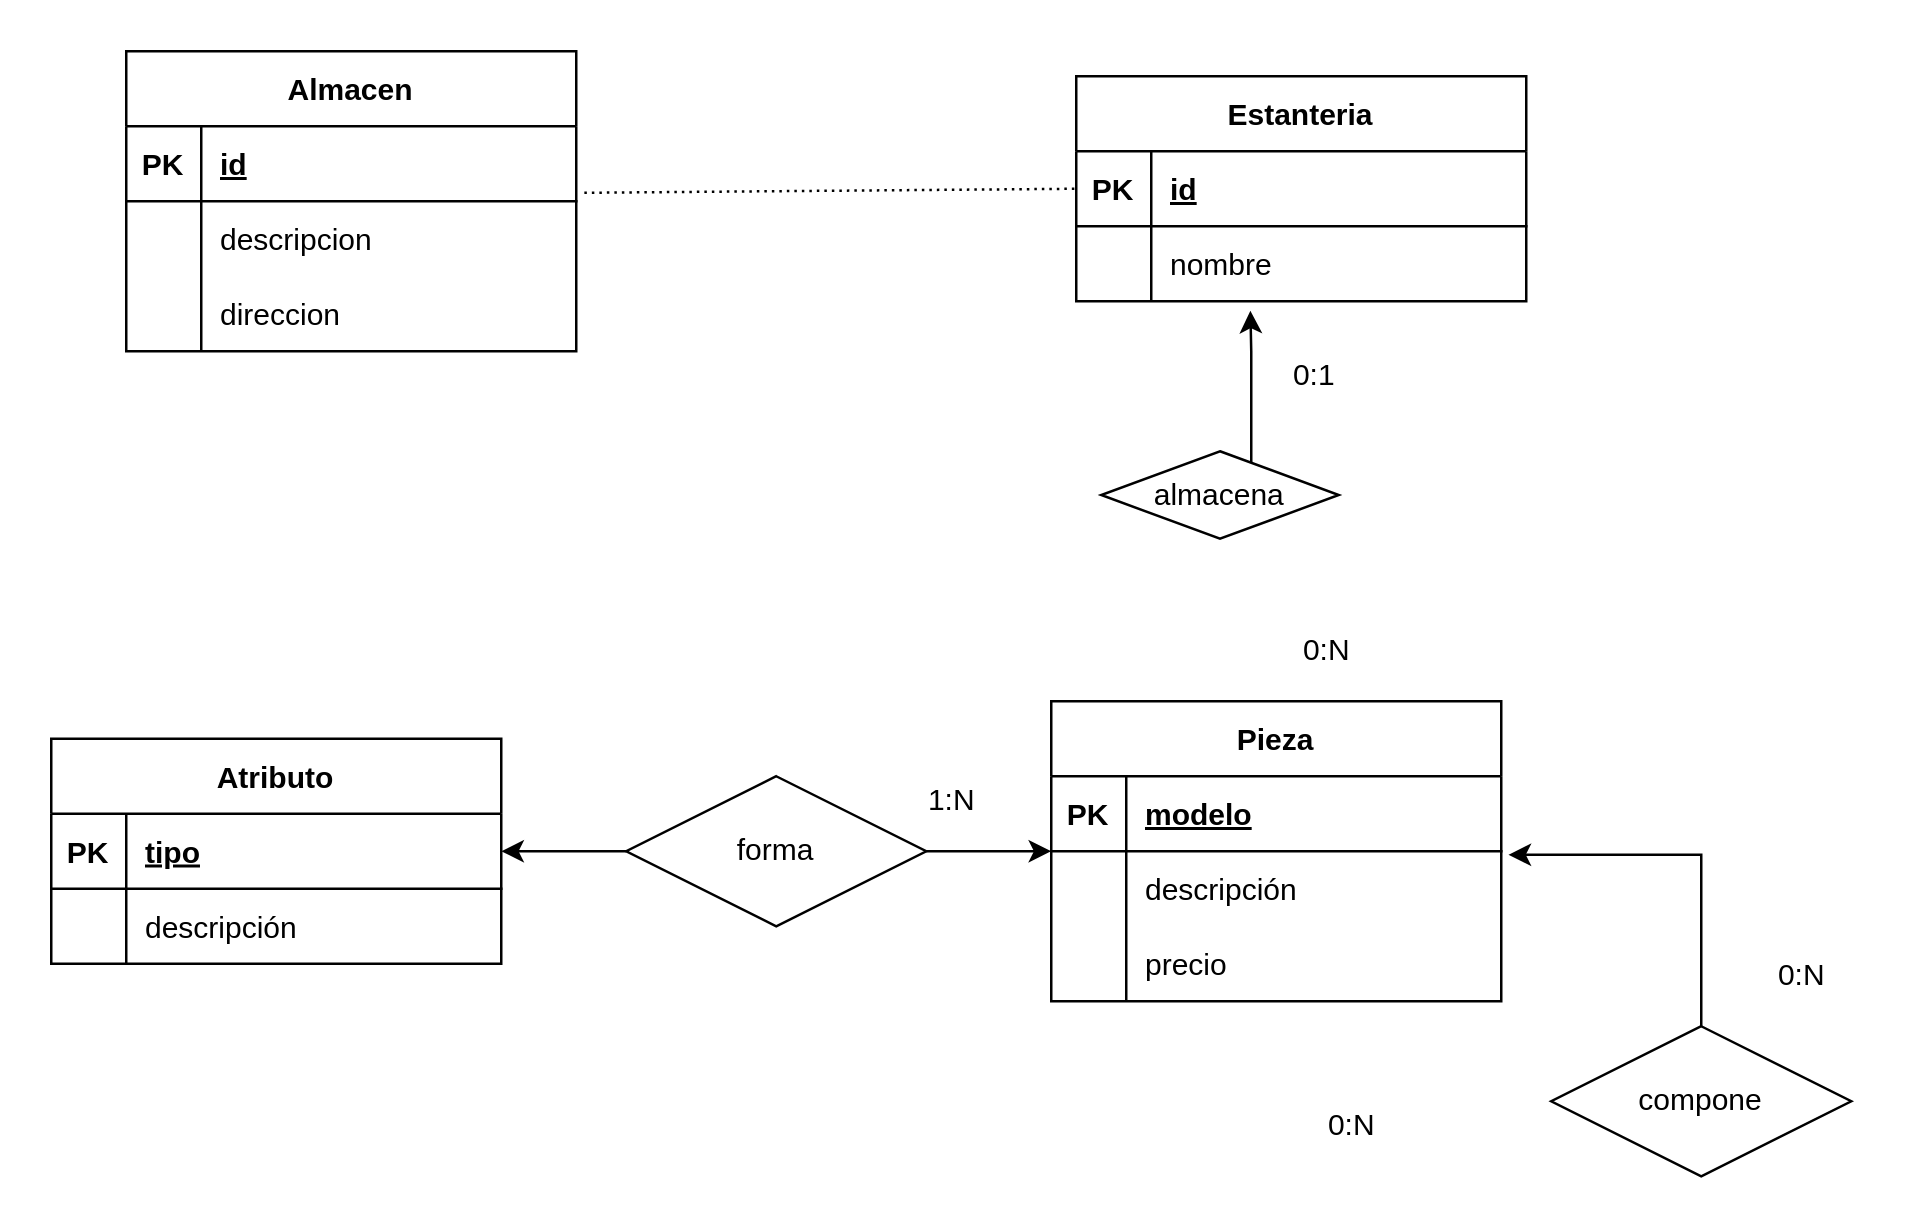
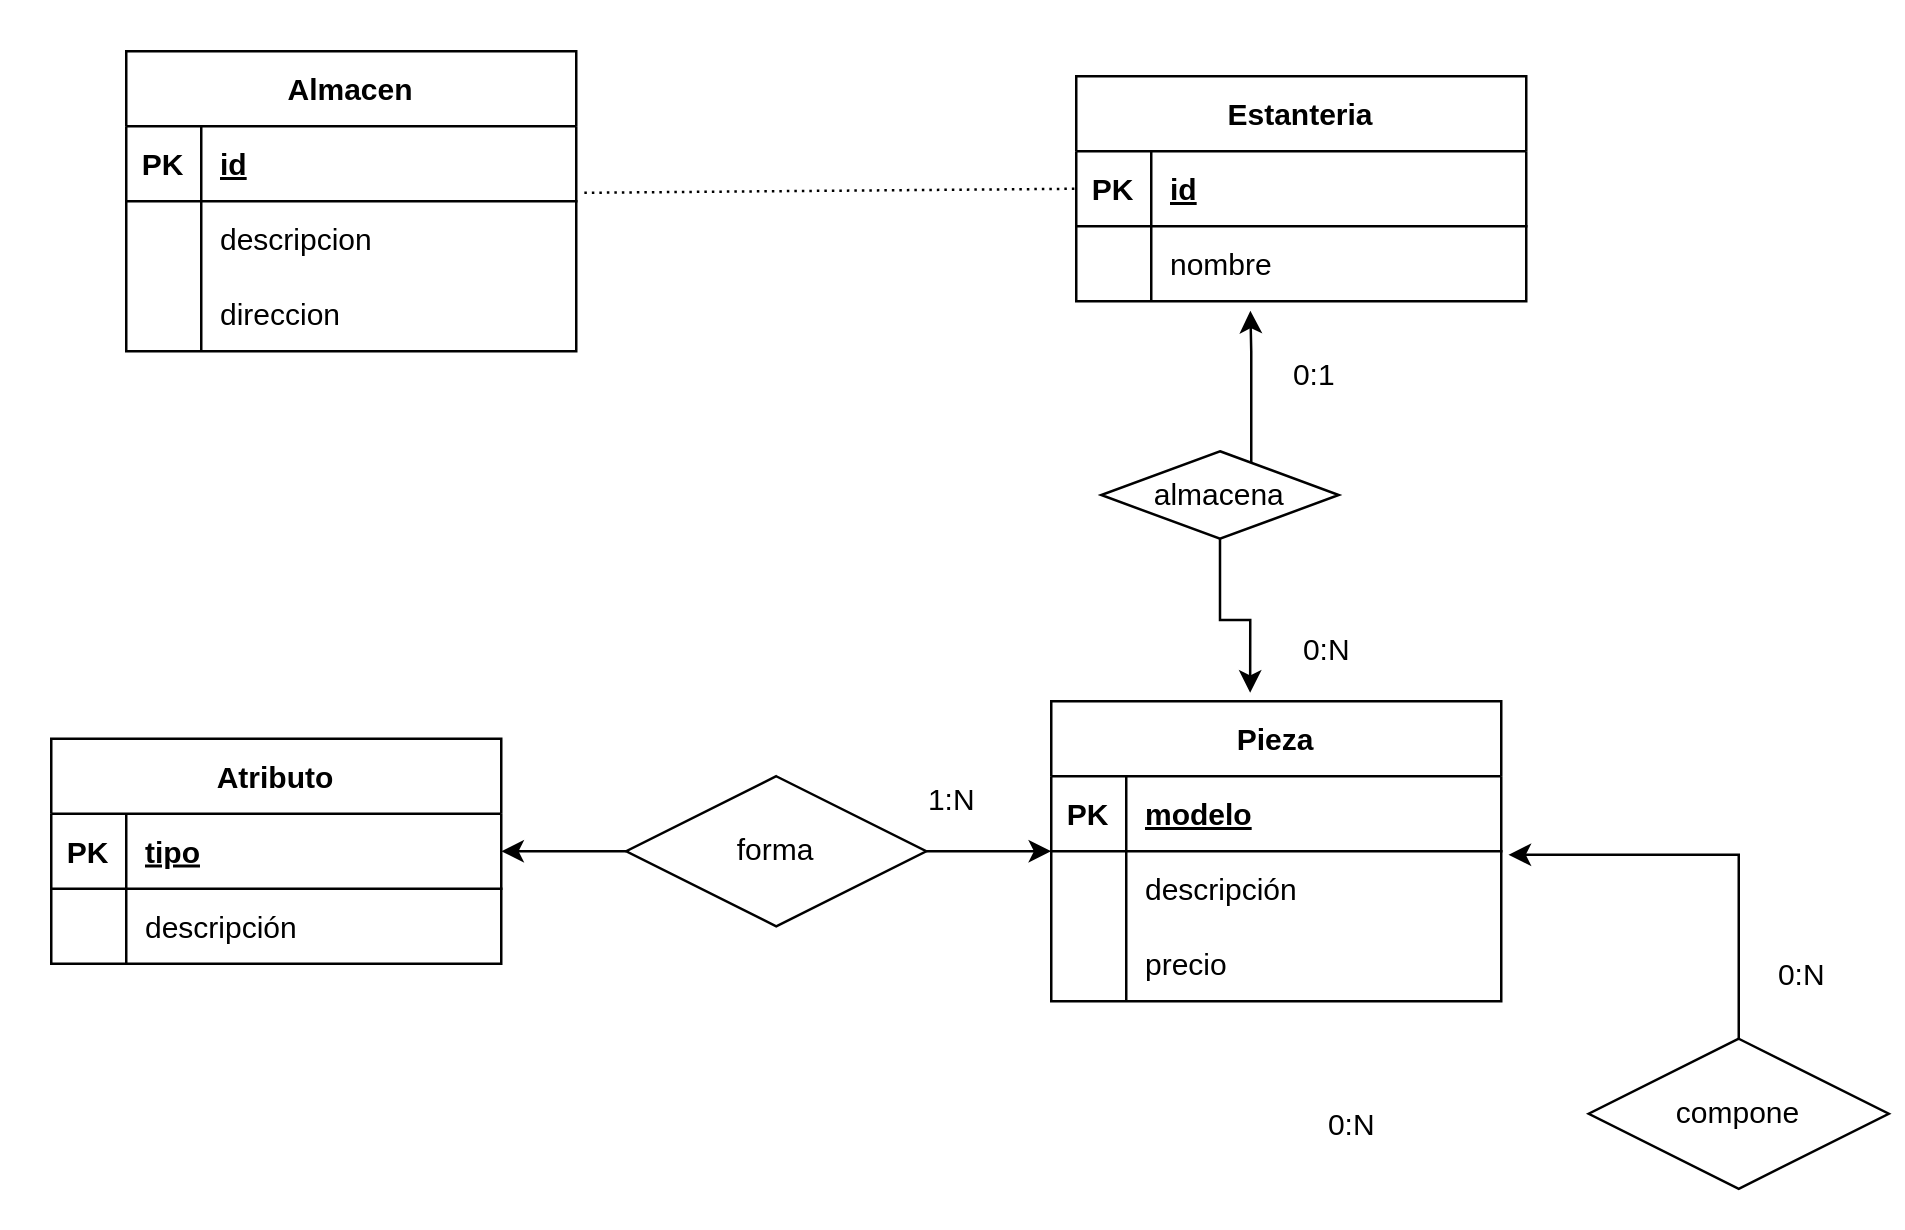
edge "almacena" -> "Pieza": added
node "compone": moved (1701, 1101) -> (1739, 1114)
